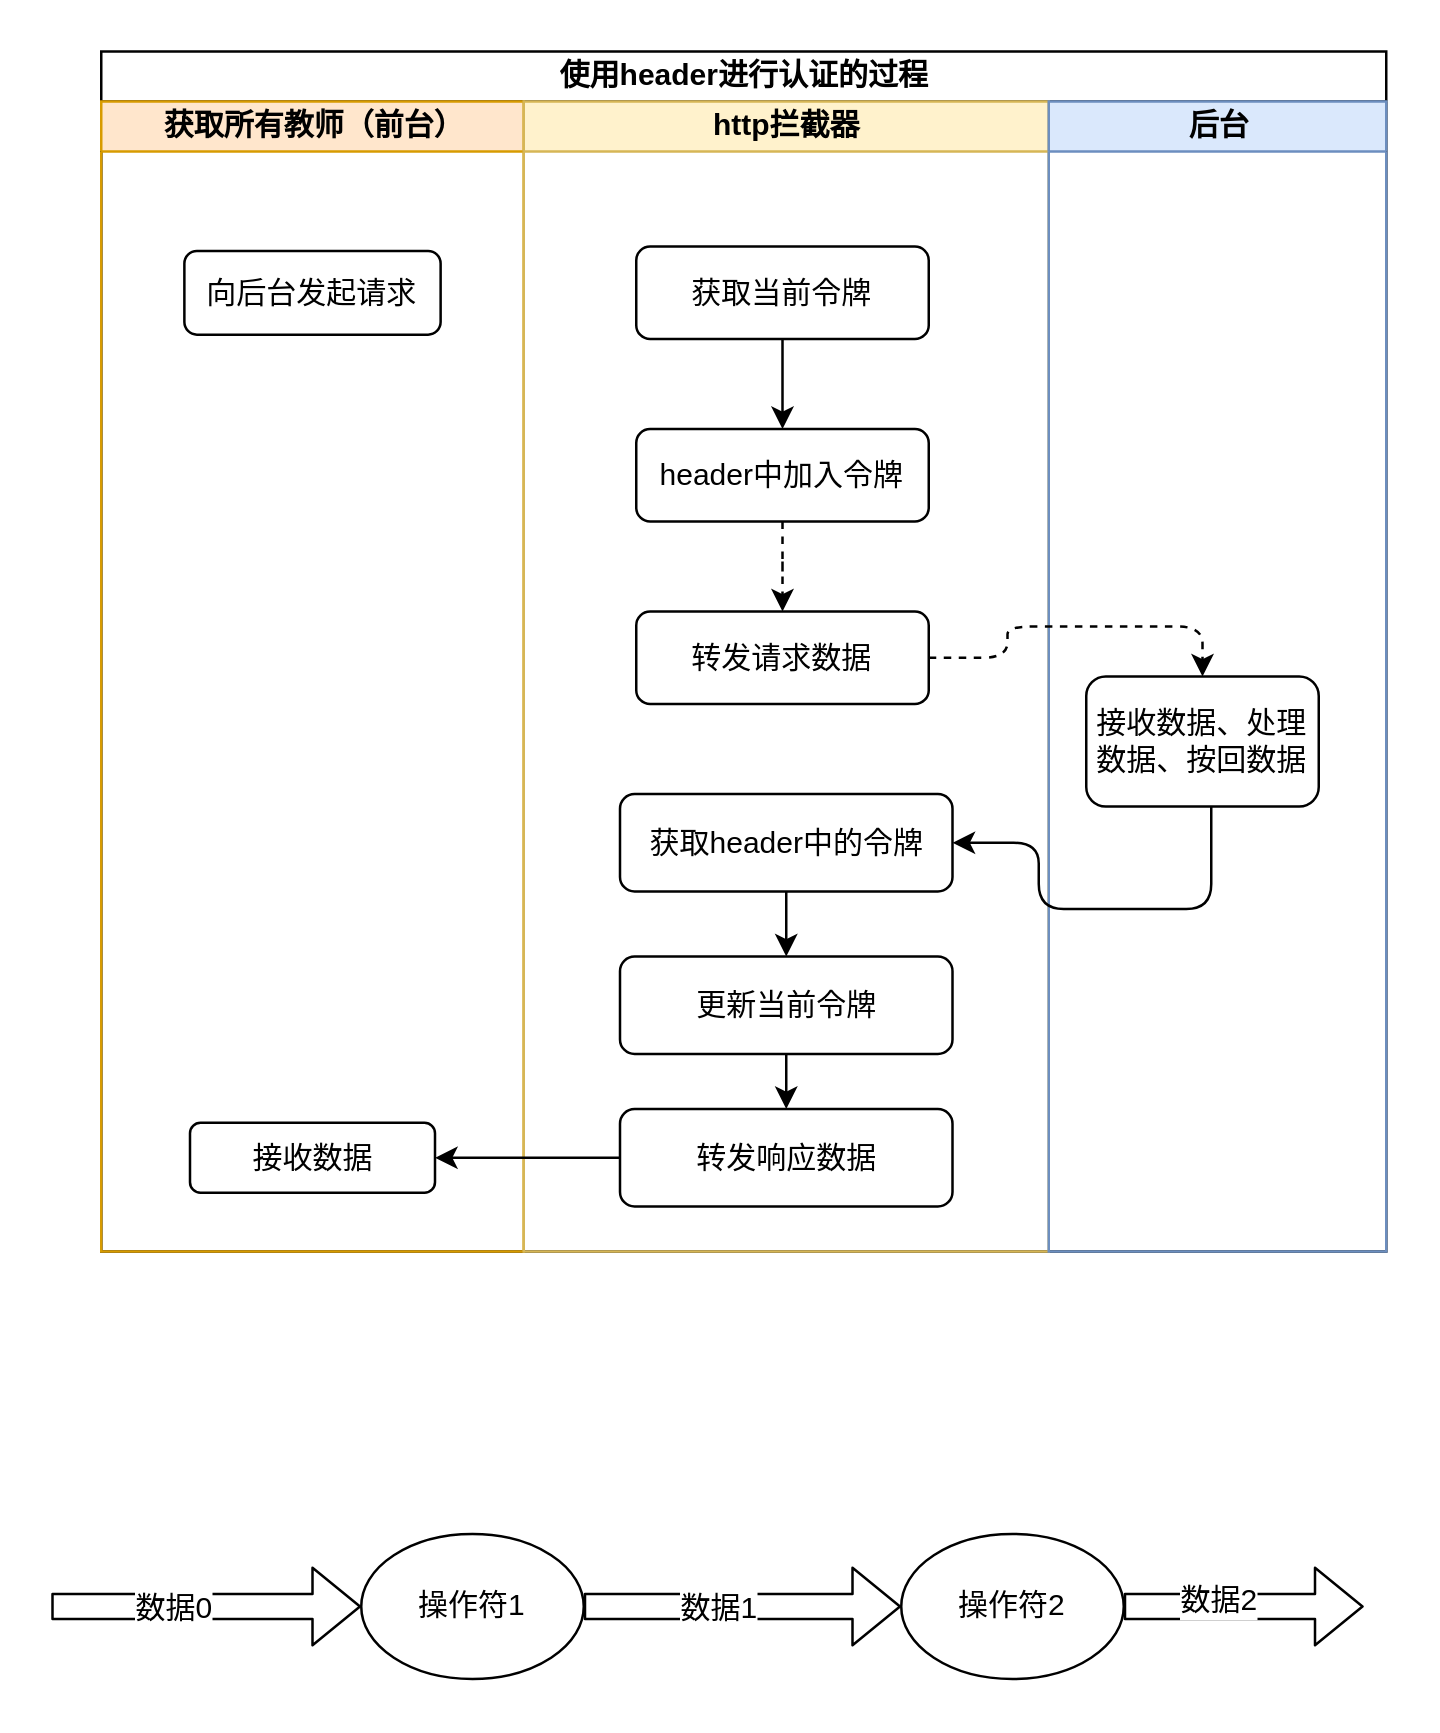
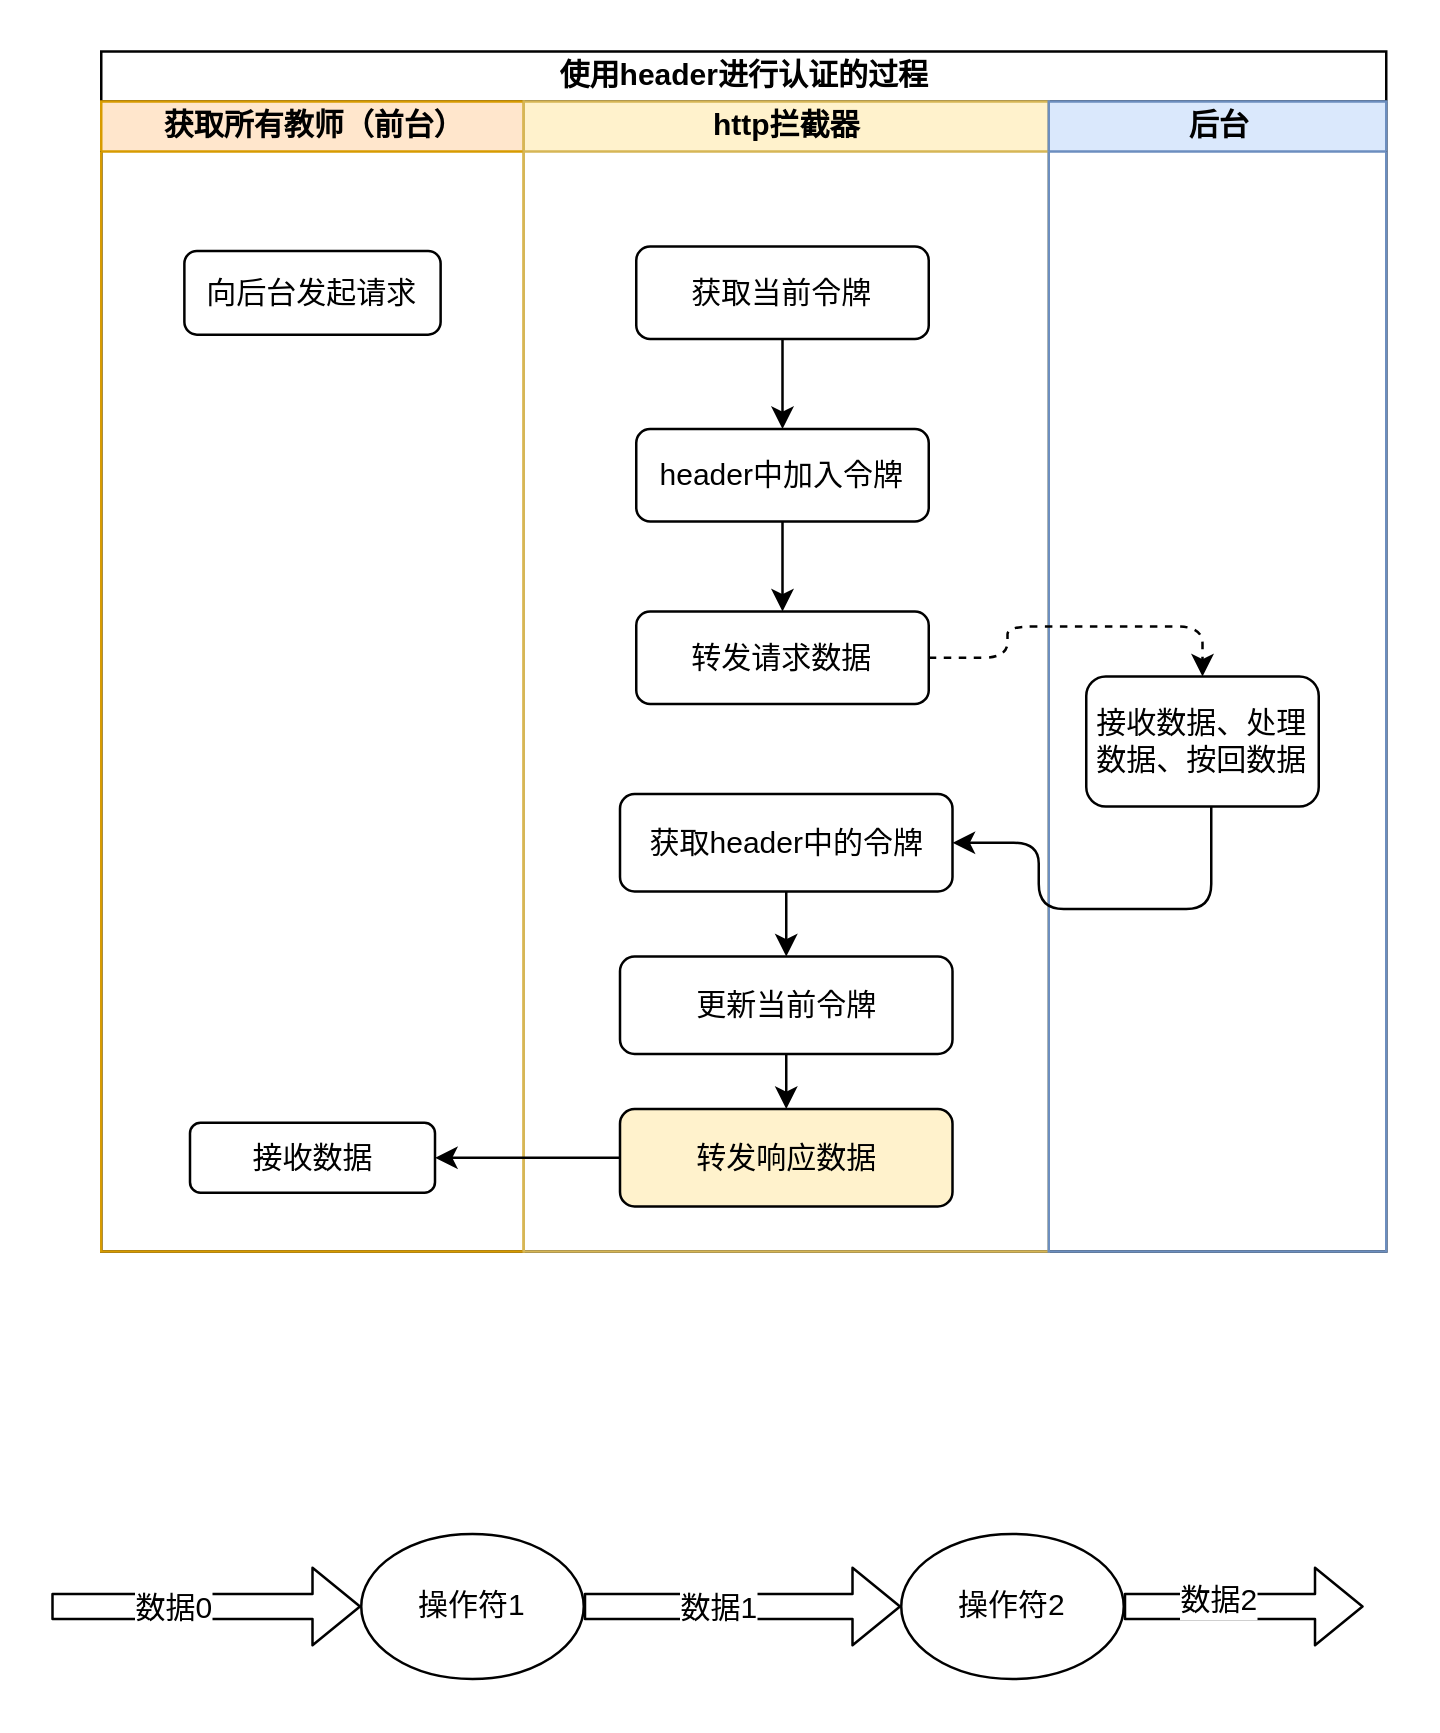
edge "header中加入令牌" -> "转发请求数据": style dashed -> solid
node "转发响应数据": fillcolor #ffffff -> #fff2cc
